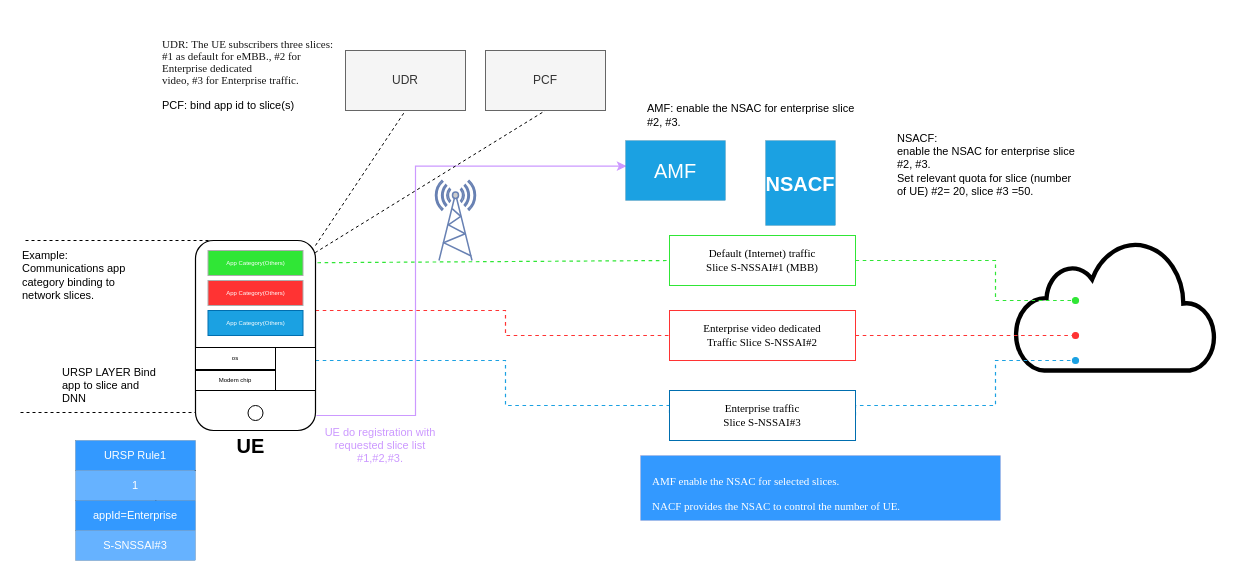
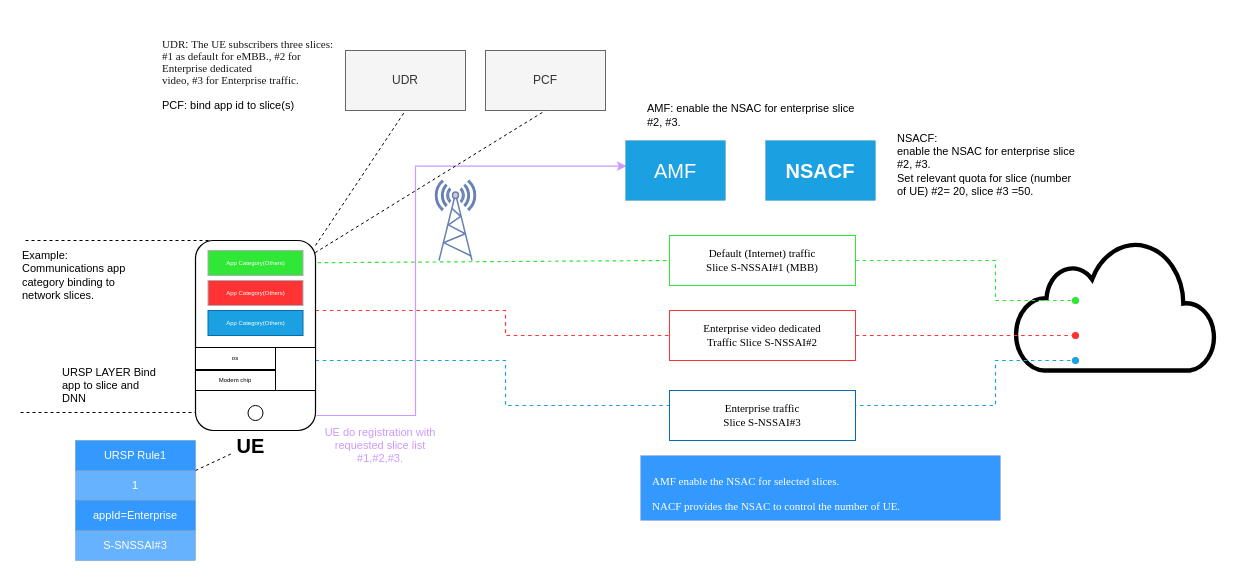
node "NSACF": size 70x85 -> 110x60
edge "1" -- "appId=Enterprise": now "1" -- "UE"
